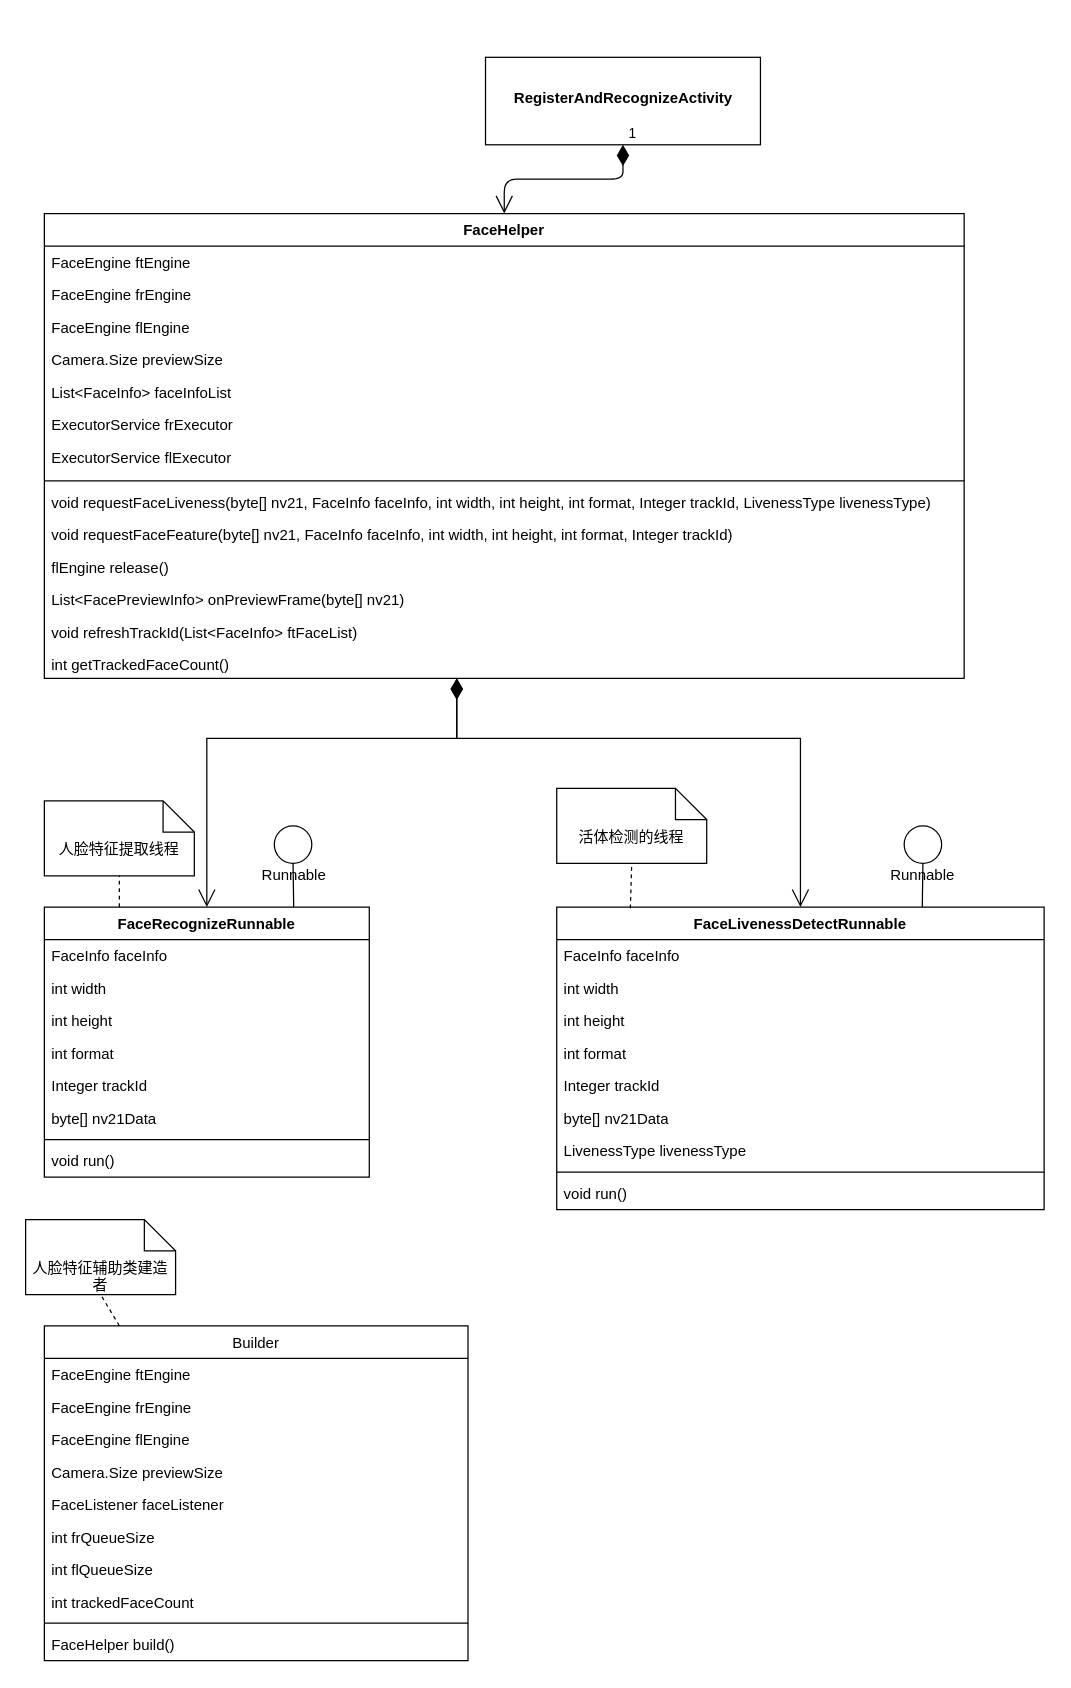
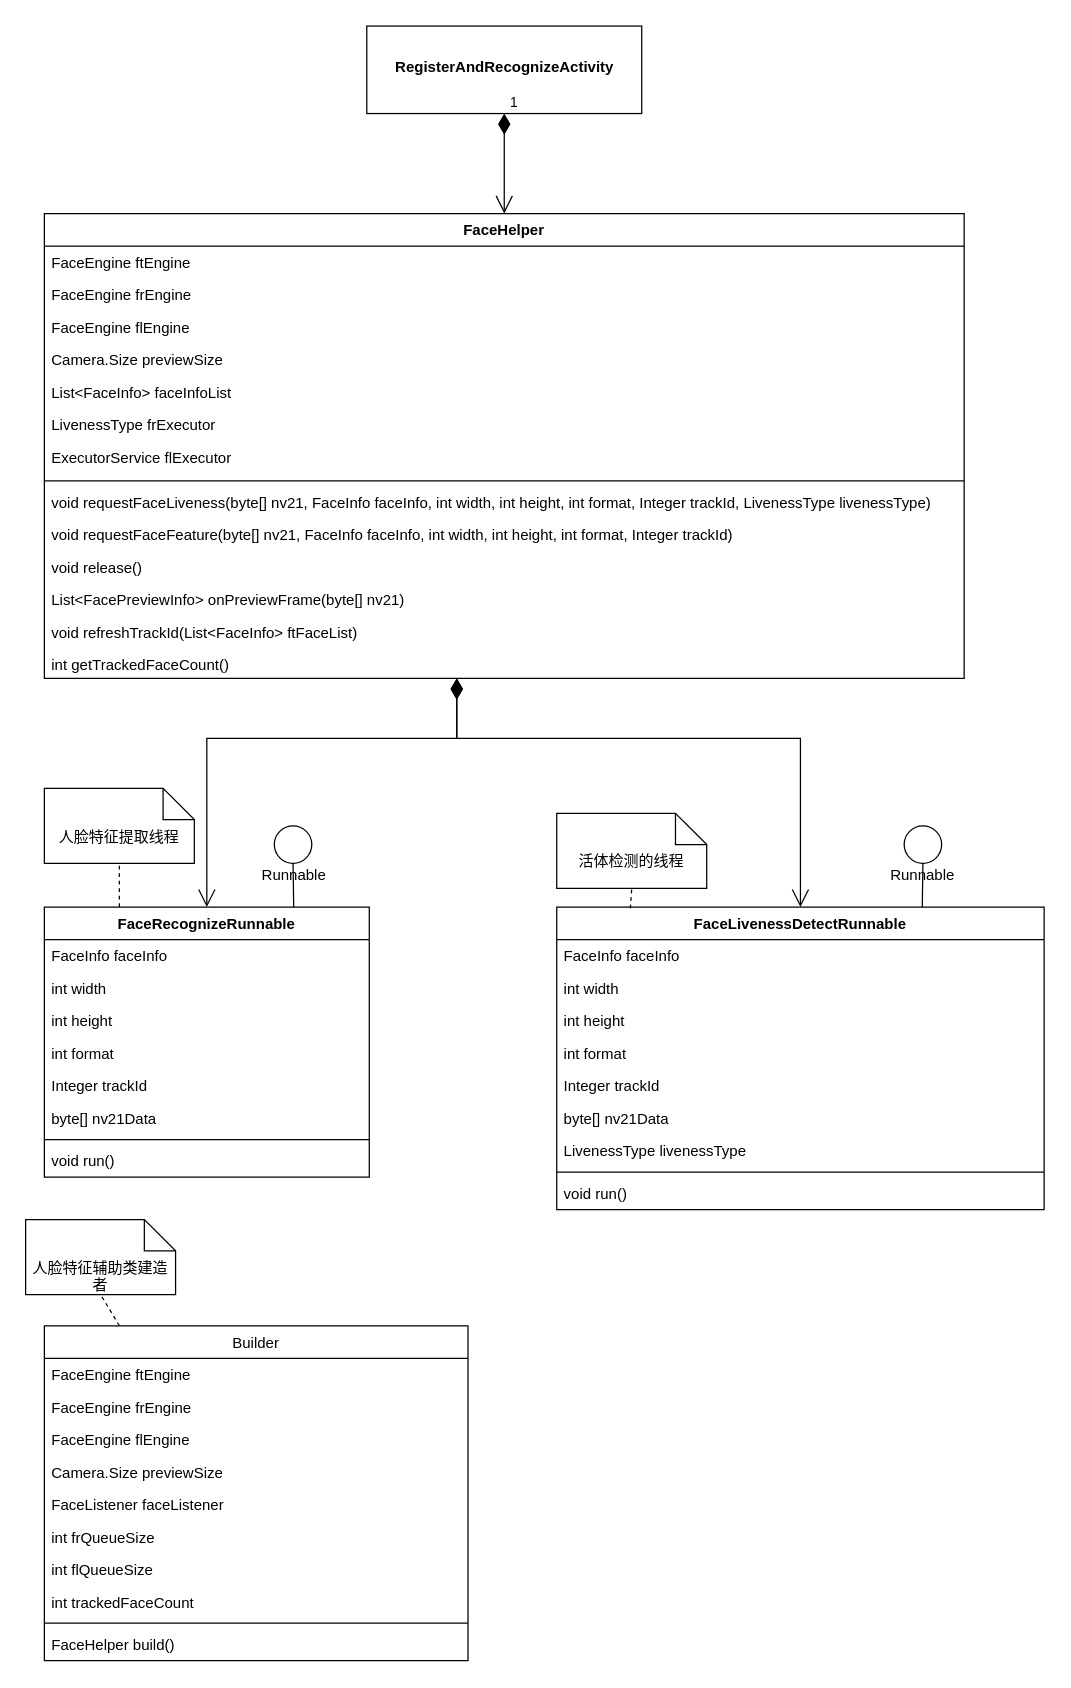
node "RegisterAndRecognizeActivity": moved (623, 101) -> (504, 69)
node "ExecutorService frExecutor": label "ExecutorService frExecutor" -> "LivenessType frExecutor"
node "flEngine release()": label "flEngine release()" -> "void release()"
node "活体检测的线程": moved (632, 826) -> (632, 851)
node "人脸特征提取线程": moved (119, 838) -> (119, 826)
